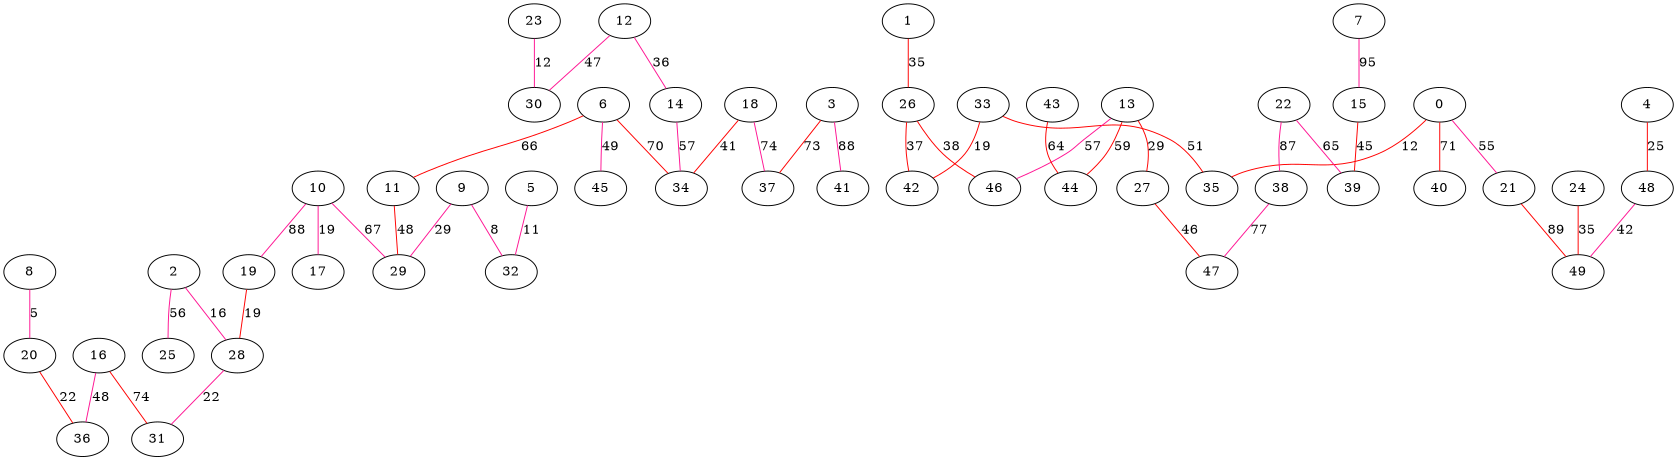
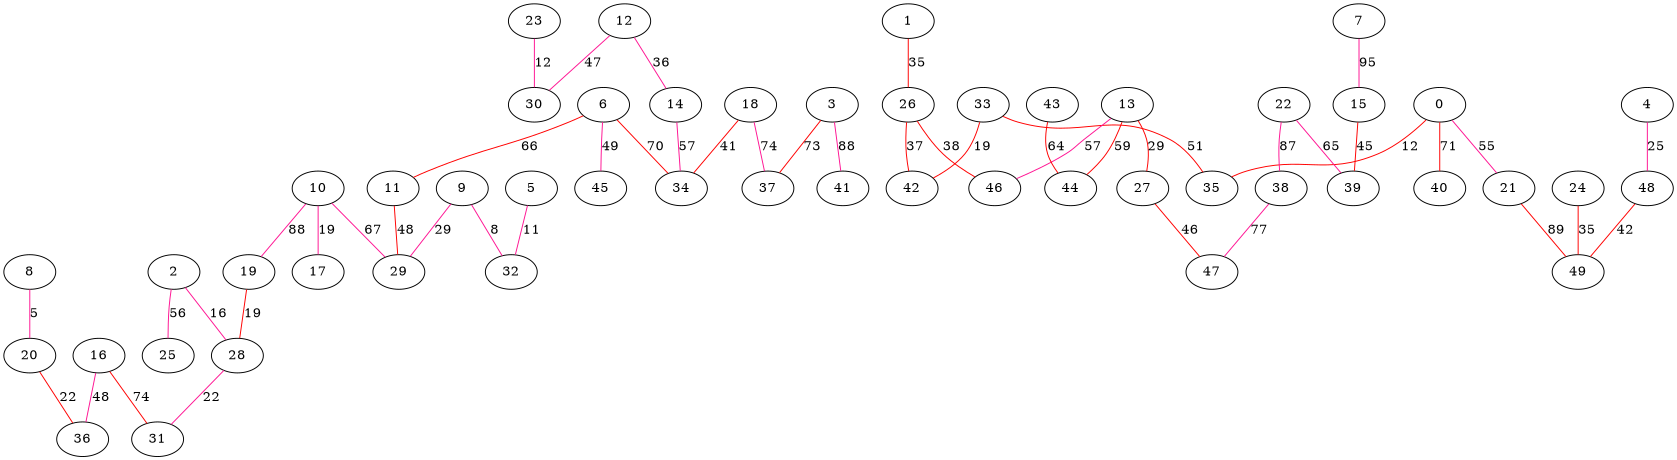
edge "4" -- "48": color red -> deeppink
edge "48" -- "49": color deeppink -> red
